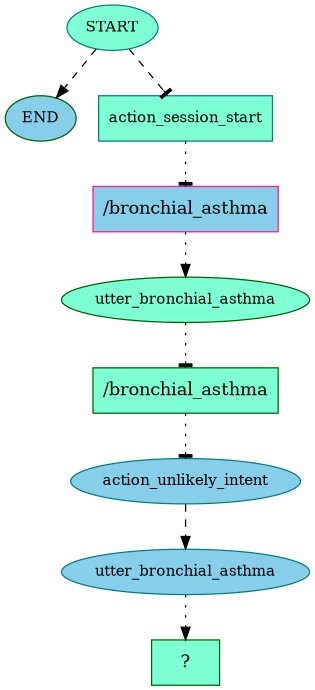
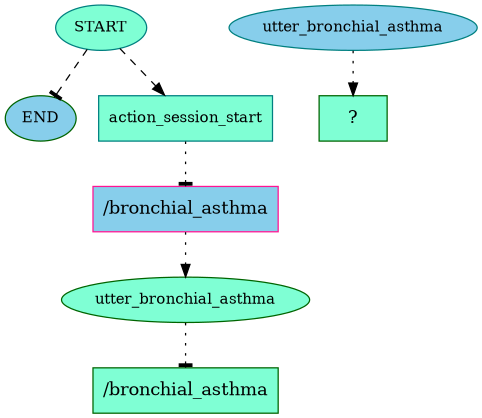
edge "START" -> "END": arrowhead normal -> tee
edge "START" -> "action_session_start": arrowhead tee -> normal
node "action_unlikely_intent": removed
